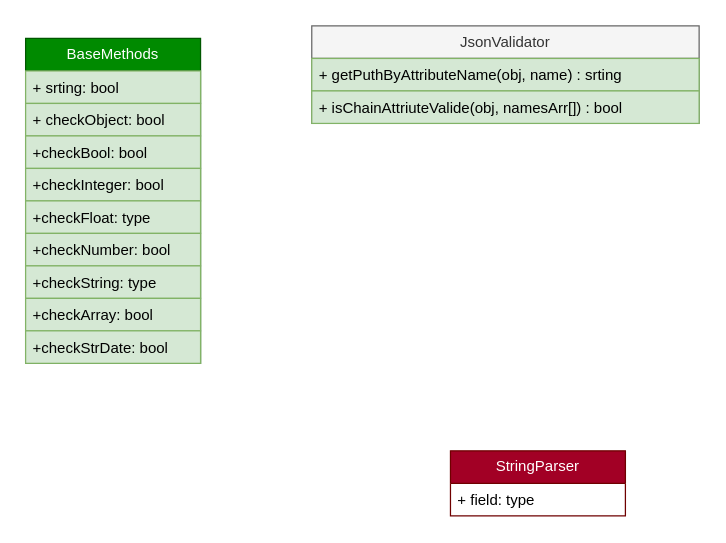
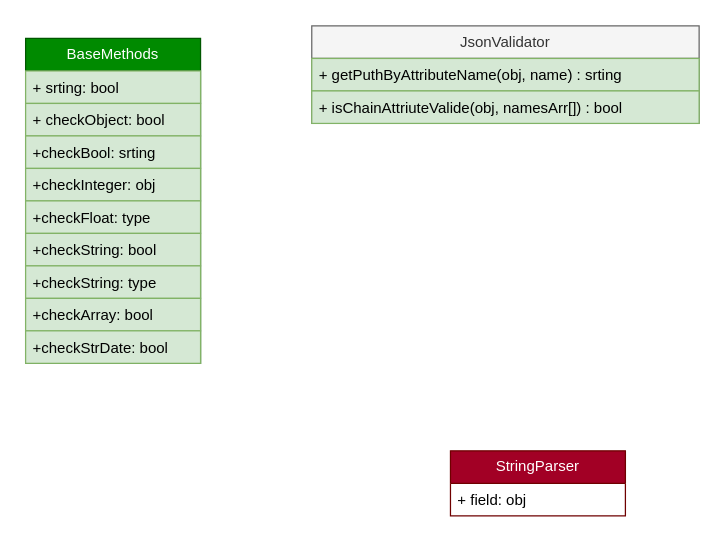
node "+checkBool: bool": label "+checkBool: bool" -> "+checkBool: srting"
node "+checkInteger: bool": label "+checkInteger: bool" -> "+checkInteger: obj"
node "+checkNumber: bool": label "+checkNumber: bool" -> "+checkString: bool"
node "+ field: type": label "+ field: type" -> "+ field: obj"
